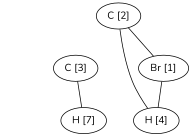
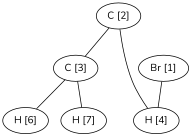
edge "C [2]" -- "Br [1]": now "C [2]" -- "C [3]"
node "H [6]": added
